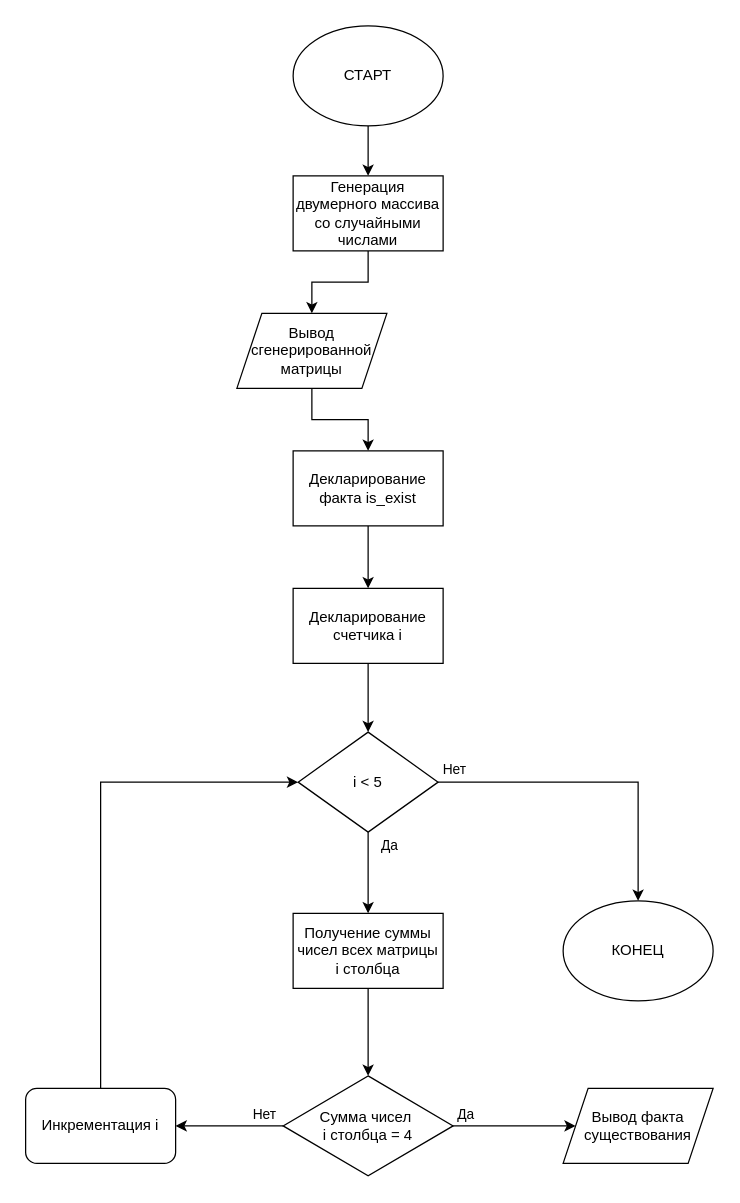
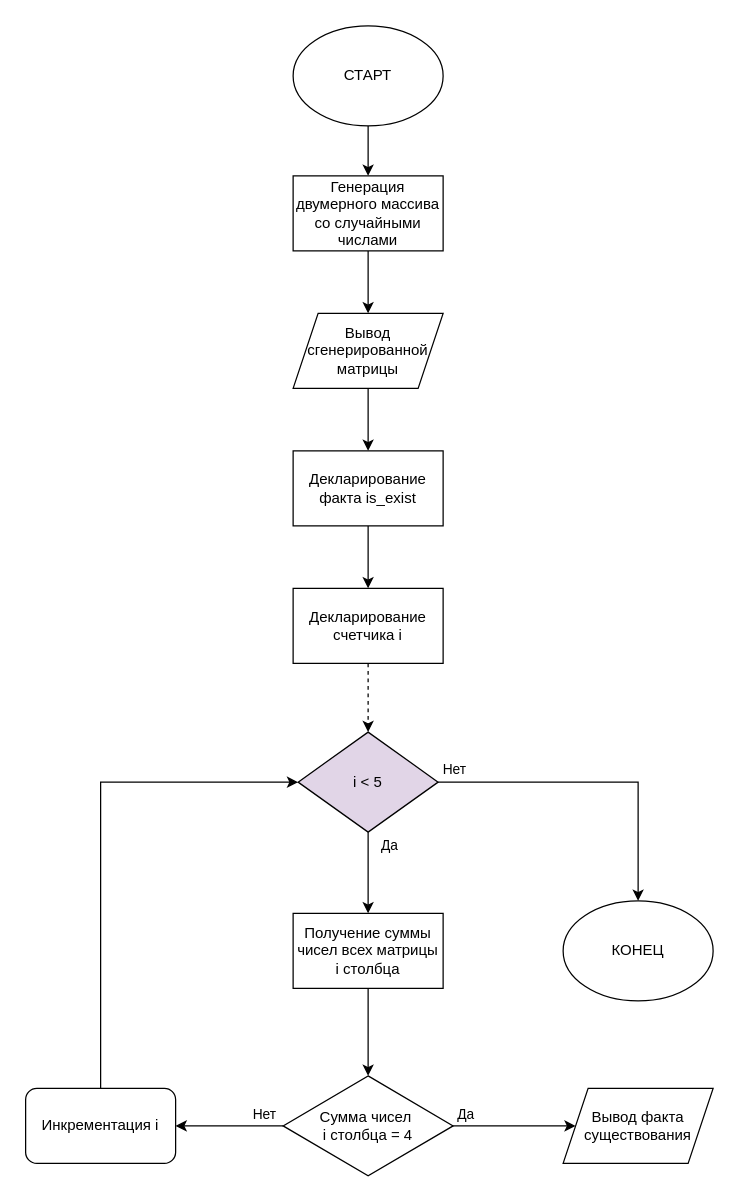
node "Вывод сгенерированной матрицы": moved (312, 351) -> (368, 351)
edge "Декларирование счетчика i" -> "i < 5": style solid -> dashed
node "i < 5": fillcolor #ffffff -> #e1d5e7
